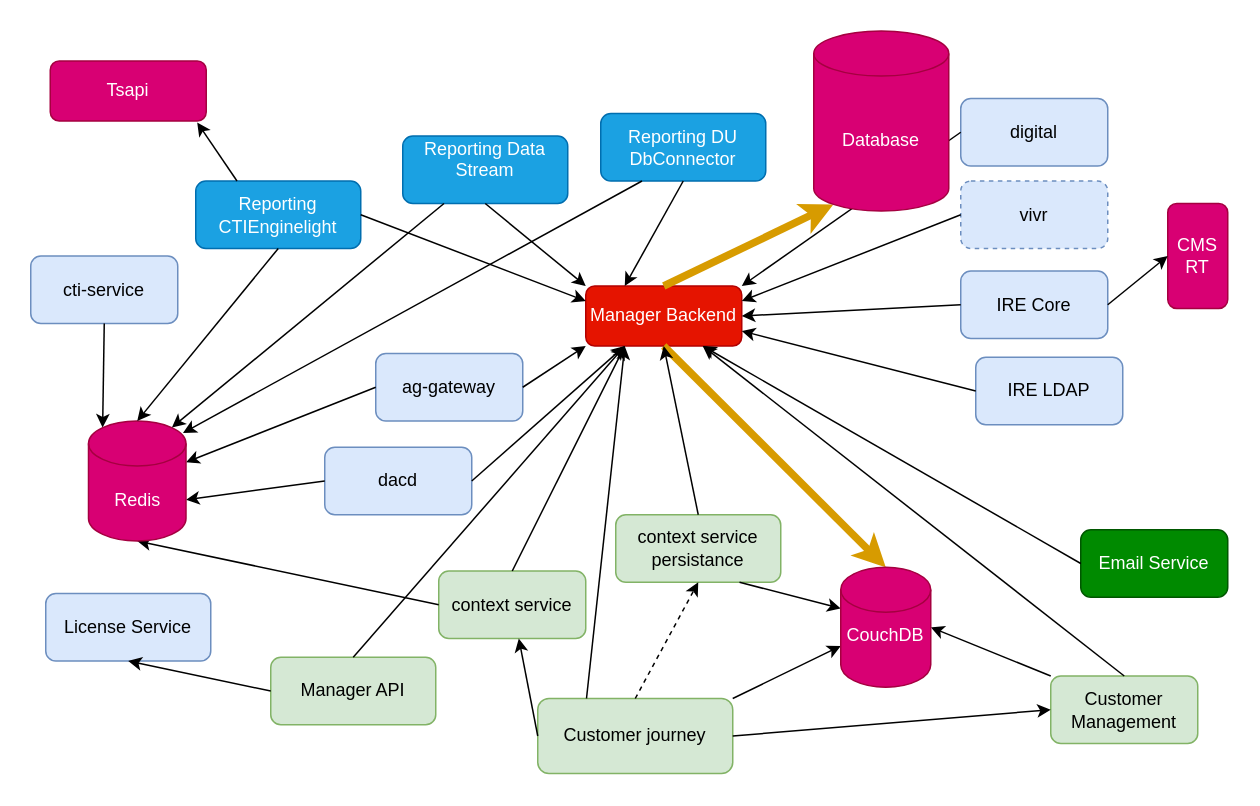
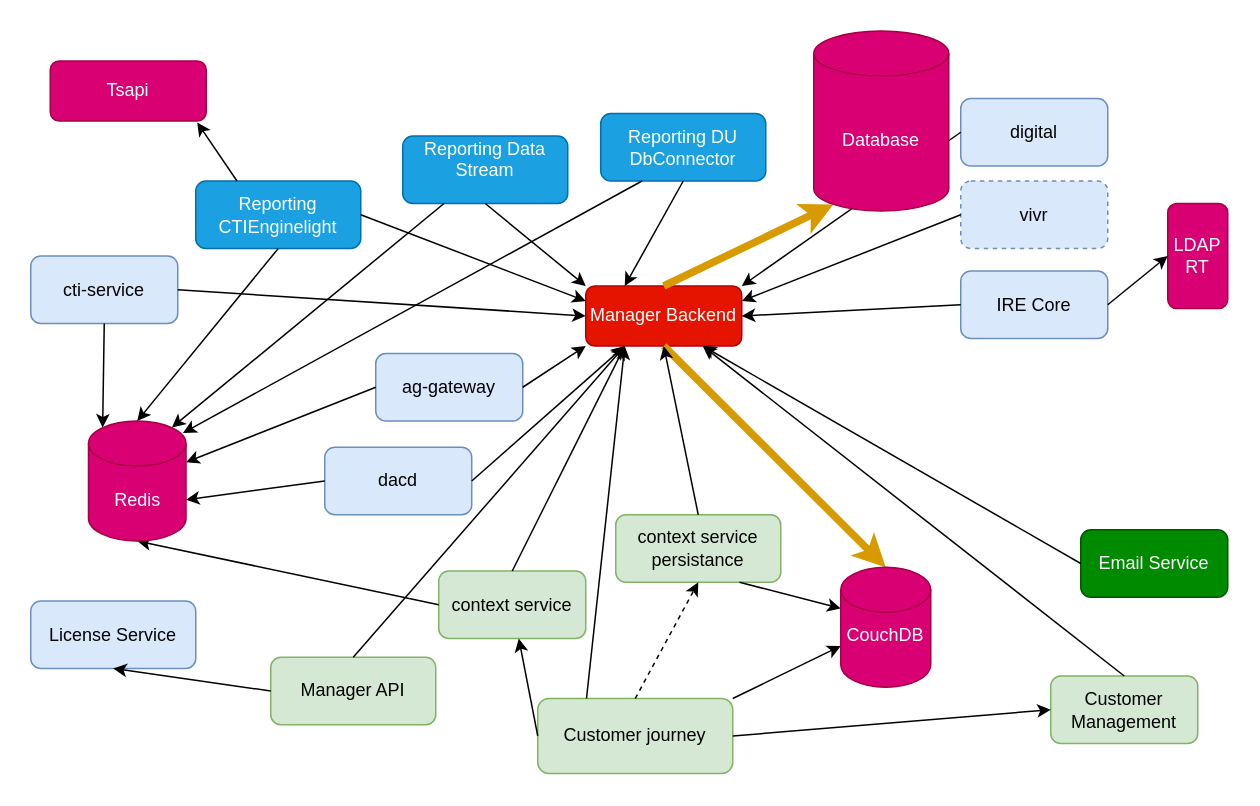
node "CMS RT": label "CMS RT" -> "LDAP RT"
edge "cti-service" -> "Manager Backend": added
edge "IRE LDAP" -> "Manager Backend": removed
node "IRE LDAP": removed
node "License Service": moved (128, 627) -> (113, 635)
edge "Customer Management" -> "CouchDB": removed
